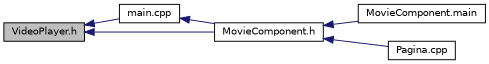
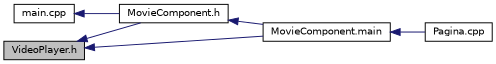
edge "main.cpp" -> "VideoPlayer.h": now "MovieComponent.main" -> "VideoPlayer.h"
edge "Pagina.cpp" -> "MovieComponent.h": now "Pagina.cpp" -> "MovieComponent.main"
